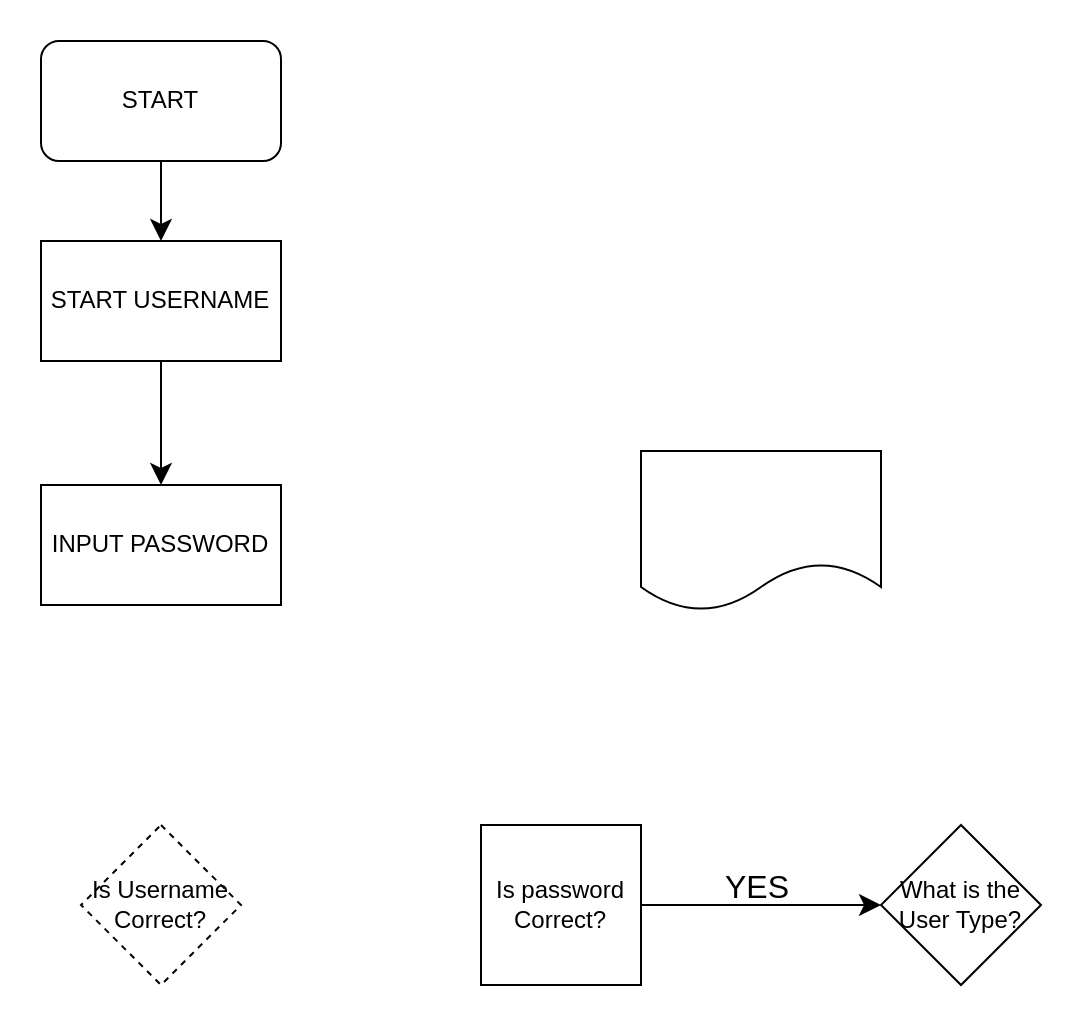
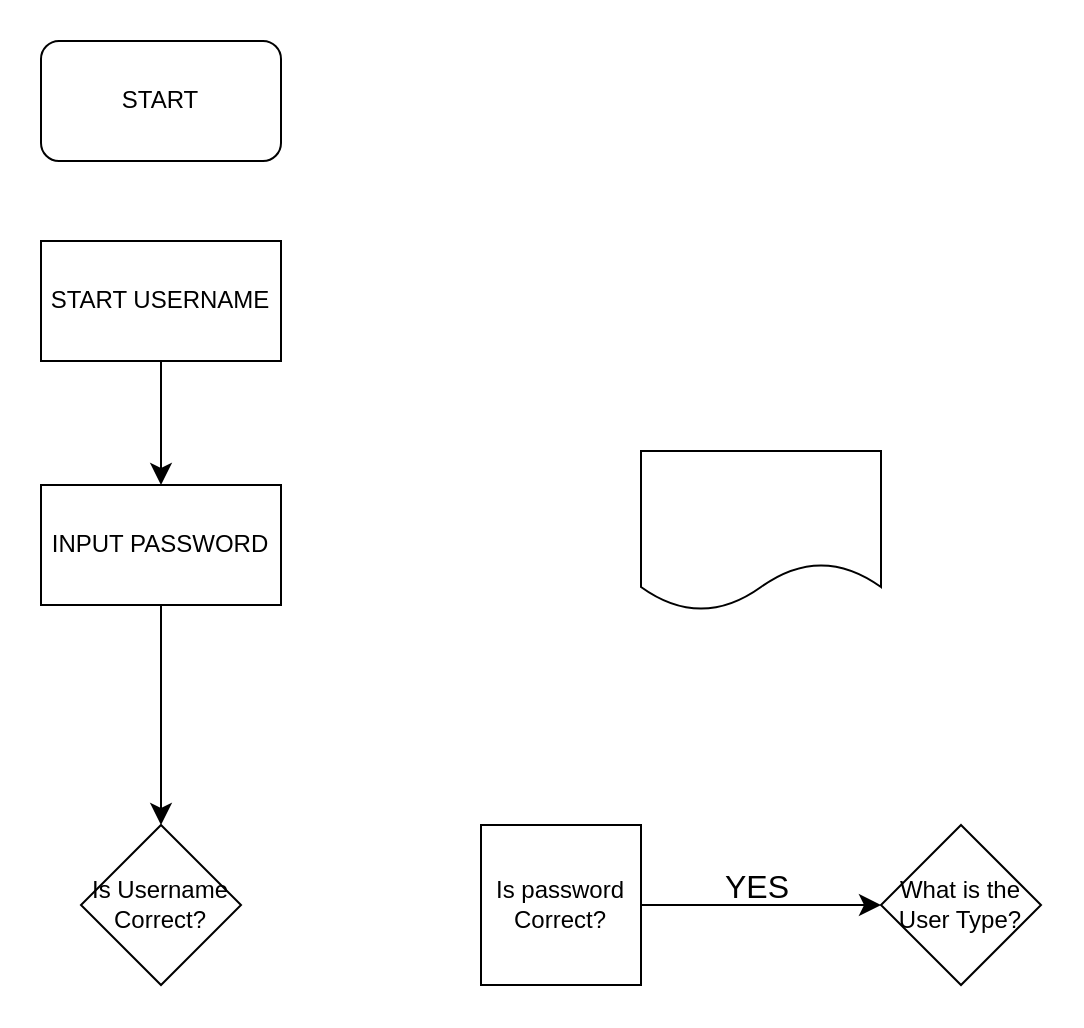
edge "START" -> "START USERNAME": removed
edge "INPUT PASSWORD" -> "Is Username Correct?": added
node "Is Username Correct?": style dashed -> solid
